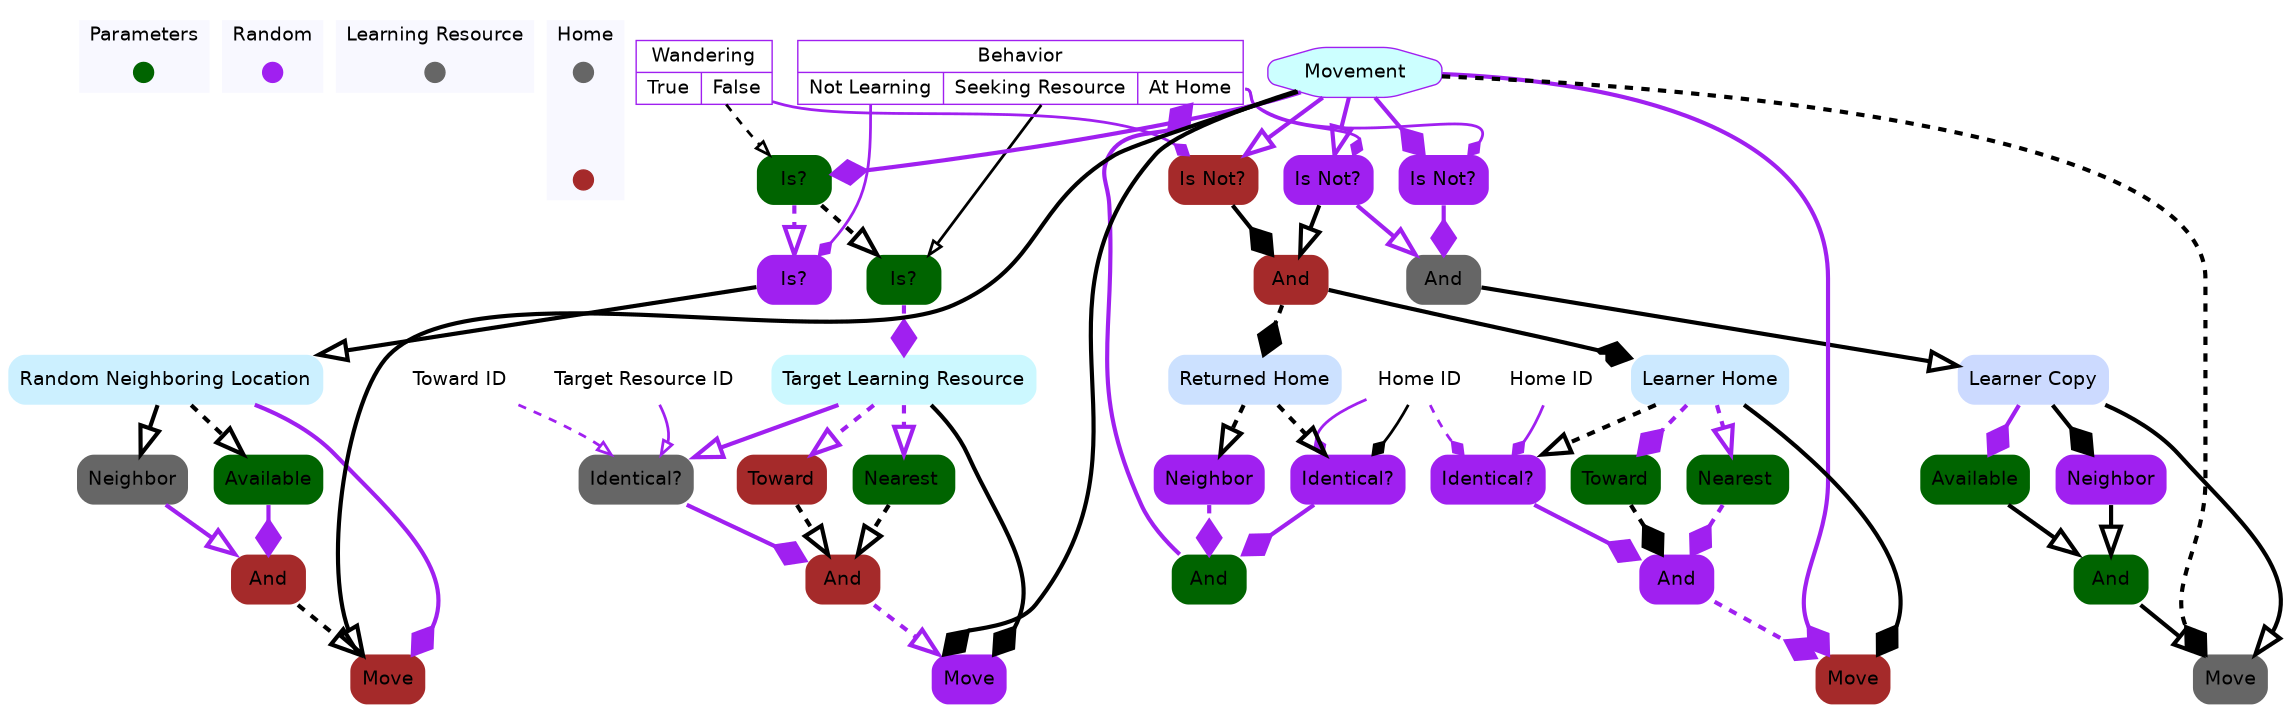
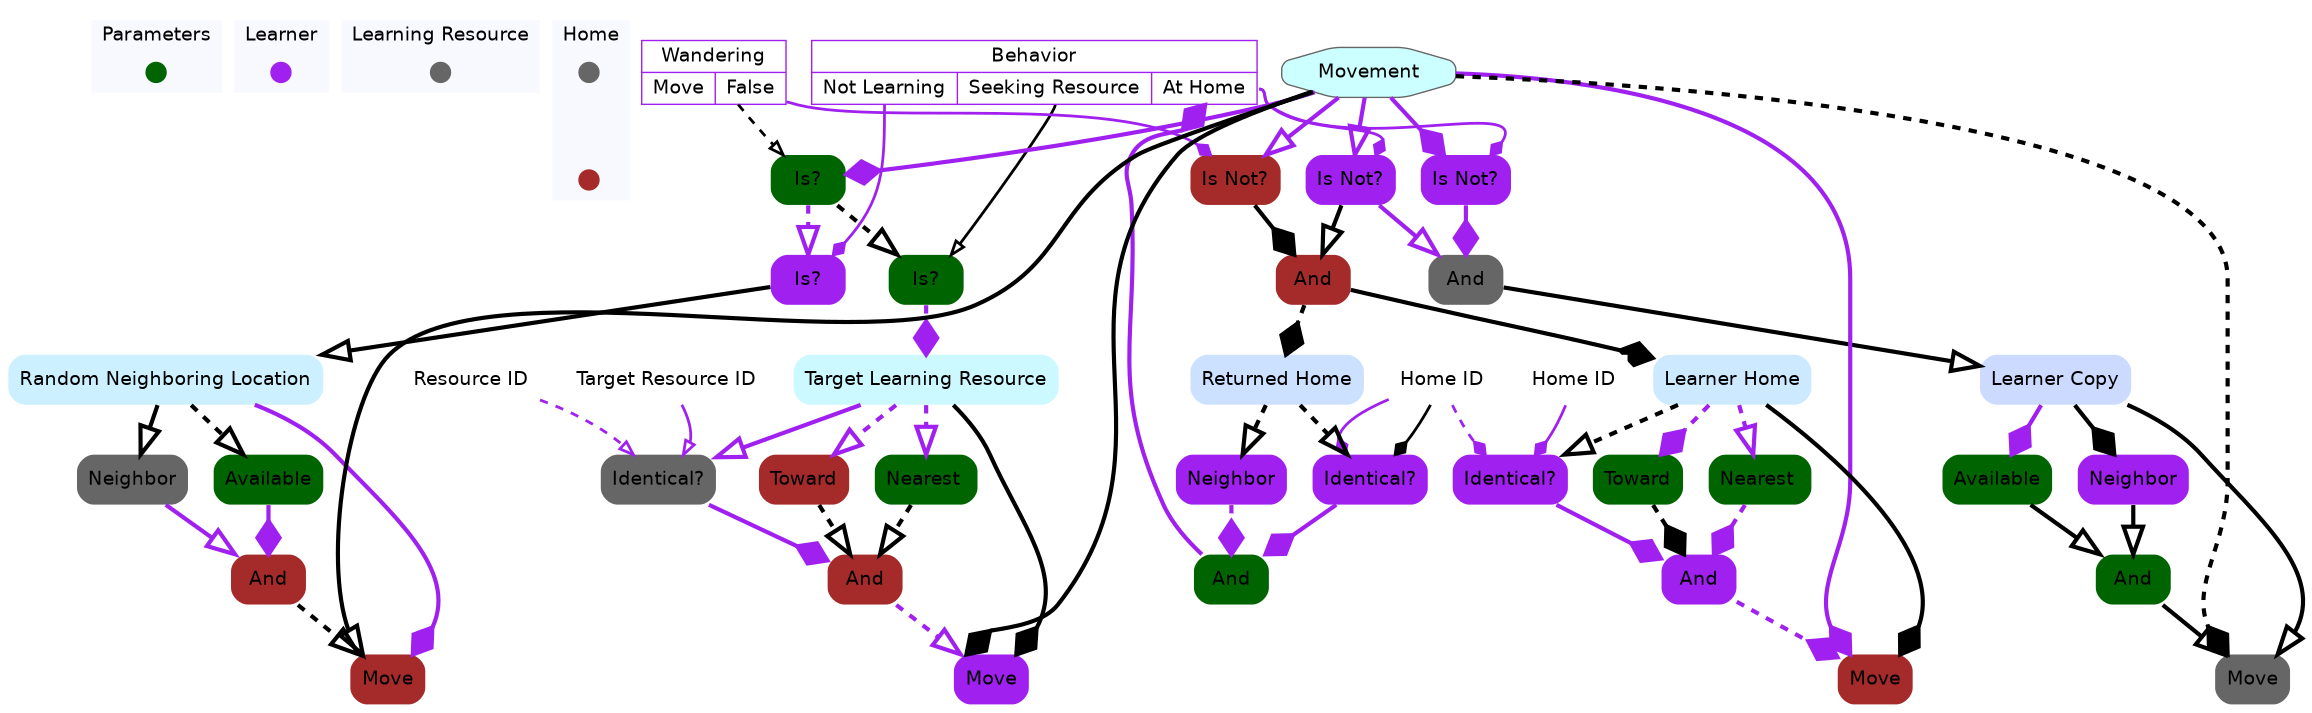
cluster "Random": label "Random" -> "Learner"
node "Movement": color purple -> gray40
node "Wandering": text "True" -> "Move"
node "Toward ID": label "Toward ID" -> "Resource ID"
